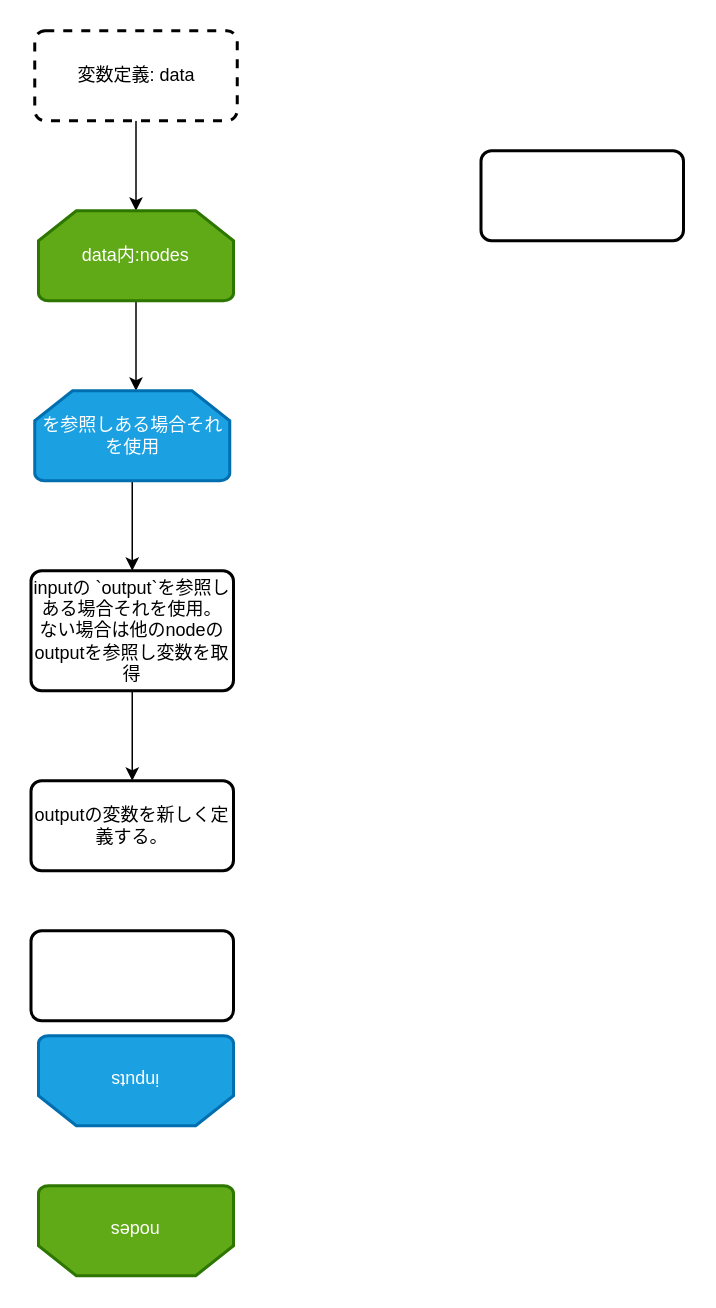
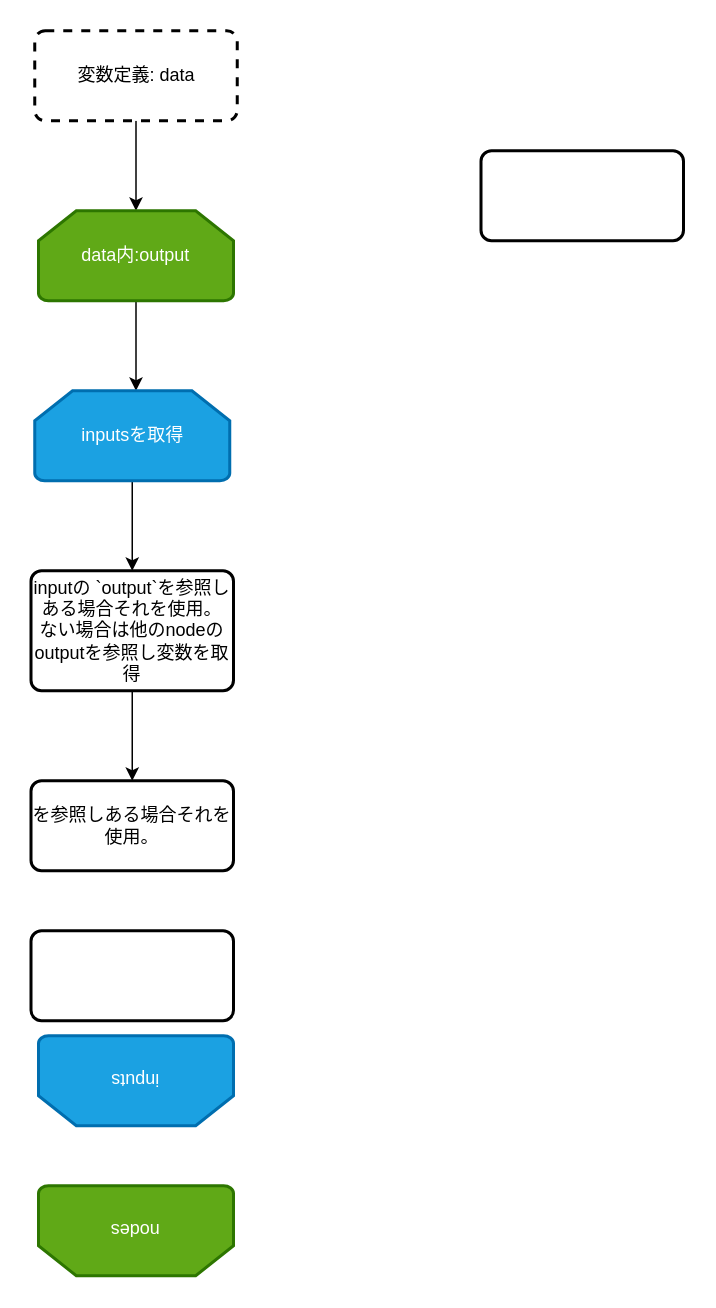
node "data内:nodes": label "data内:nodes" -> "data内:output"
node "を参照しある場合それを使用": label "を参照しある場合それを使用" -> "inputsを取得"
node "outputの変数を新しく定義する。": label "outputの変数を新しく定義する。" -> "を参照しある場合それを使用。"
